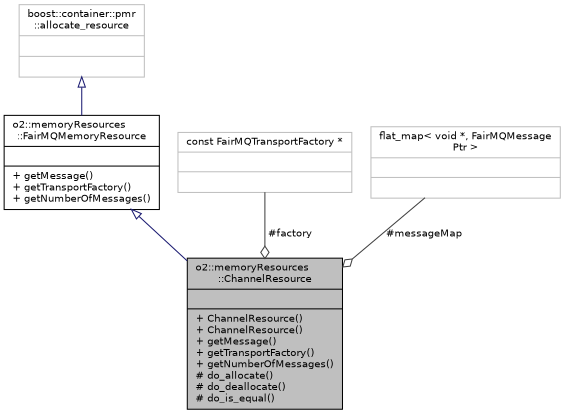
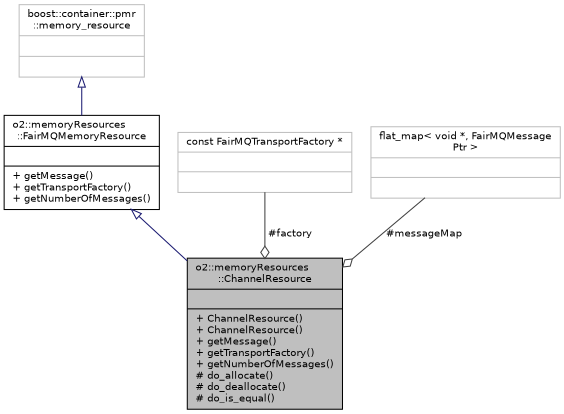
node "boost::container::pmr": text "::allocate_resource" -> "::memory_resource"
